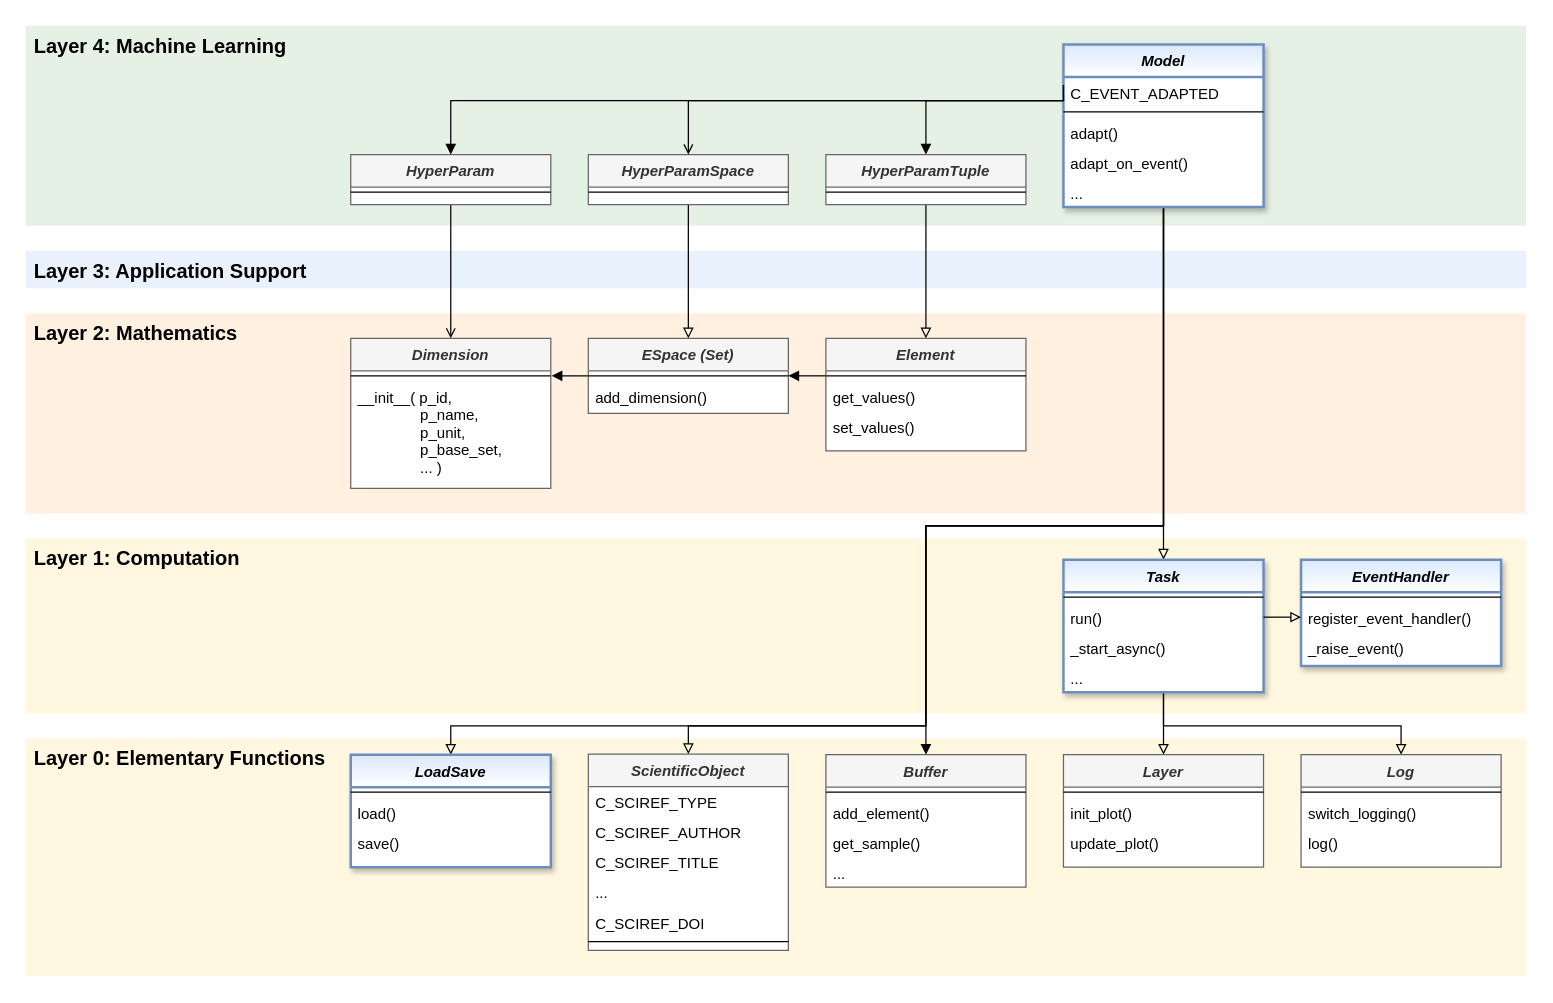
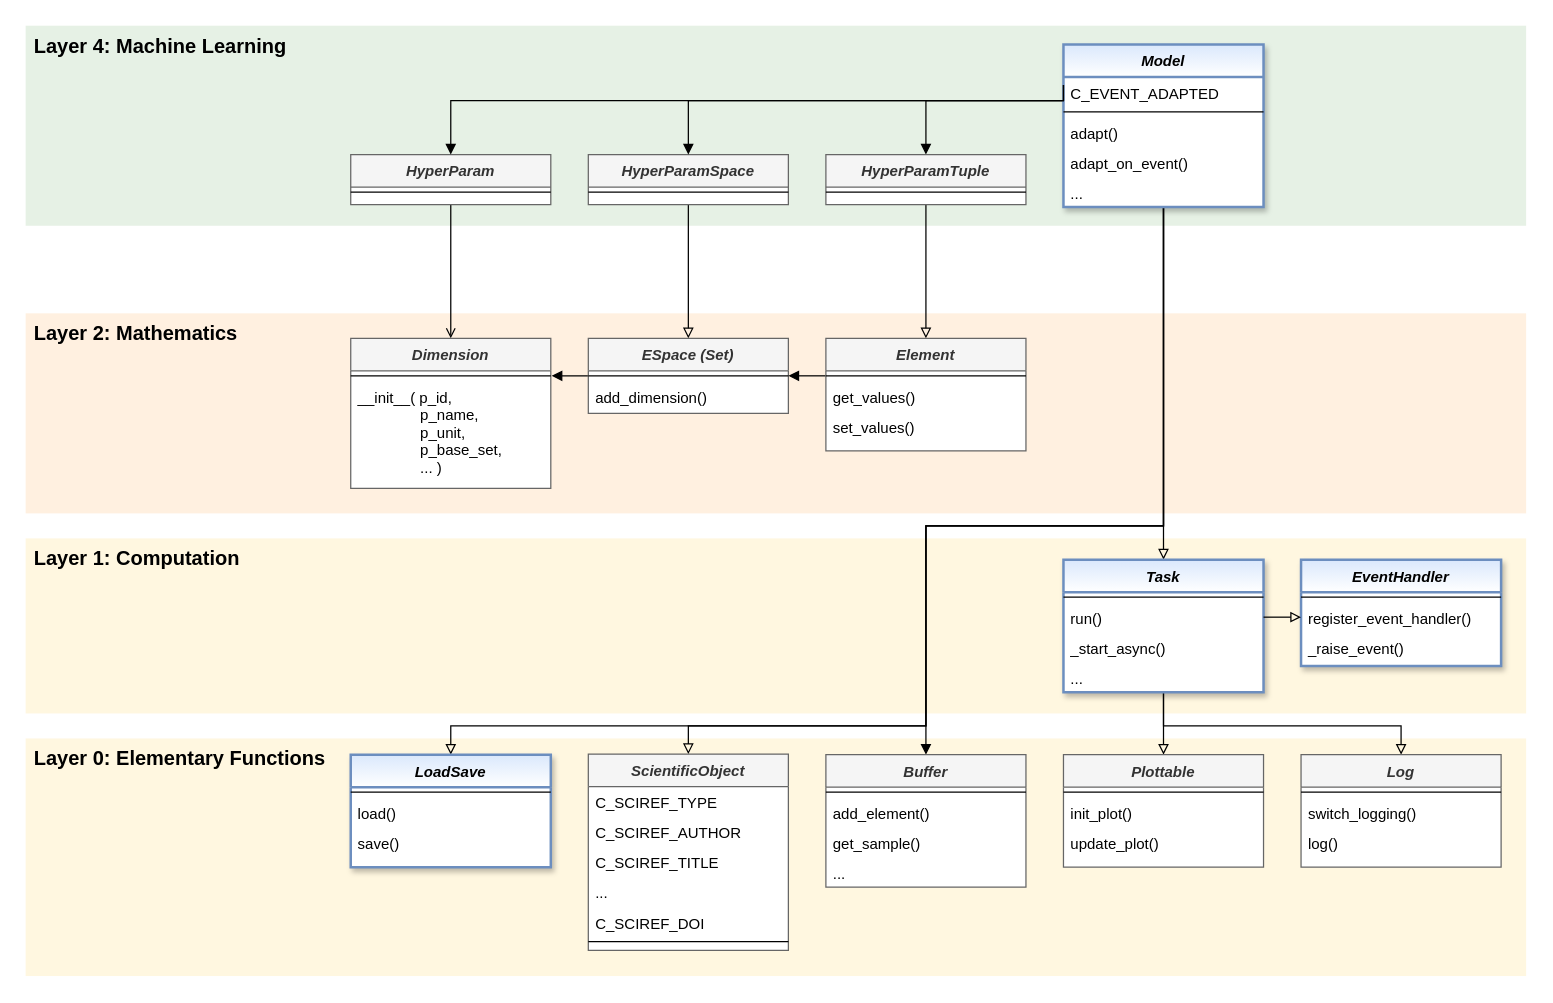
edge "Model" -> "HyperParamSpace": arrowhead open -> block
node "Layer 3: Application Support": removed
node "Layer": label "Layer" -> "Plottable"
